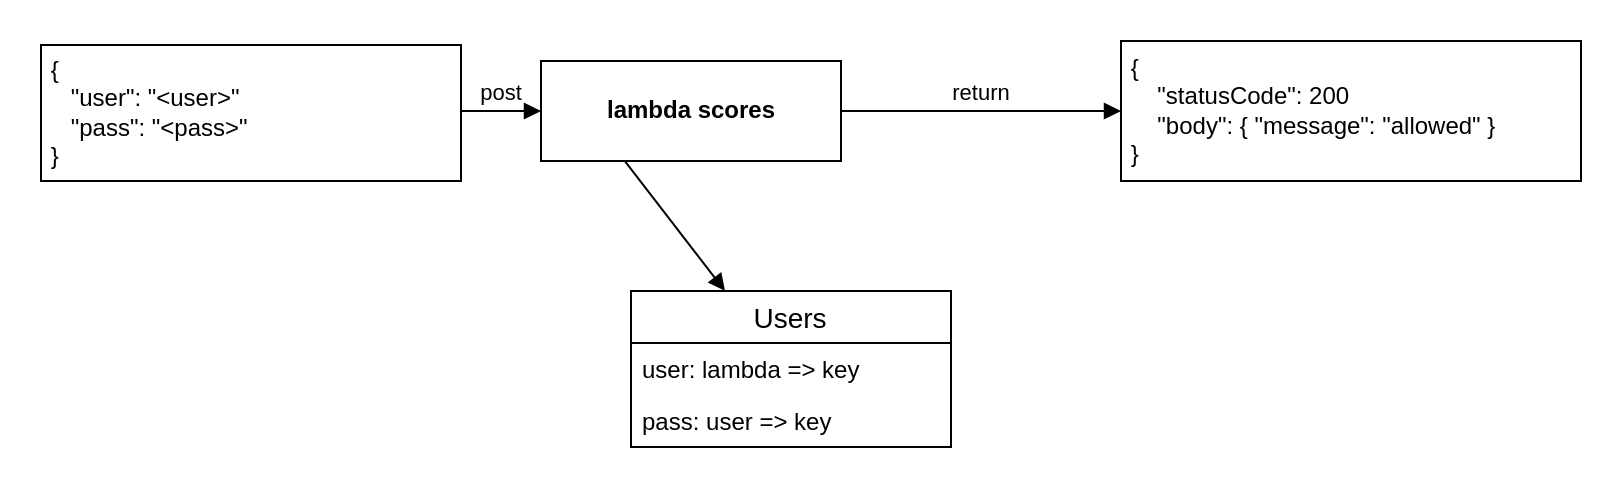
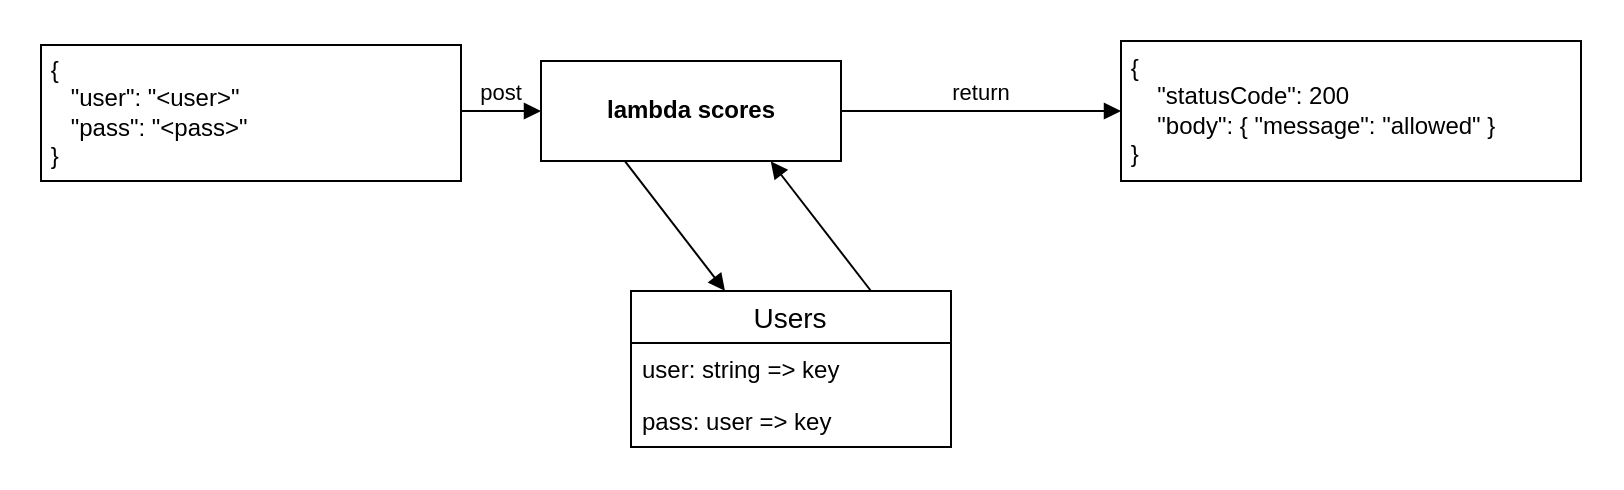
edge "Users" -> "lambda scores": added
node "user: lambda => key": label "user: lambda => key" -> "user: string => key"
